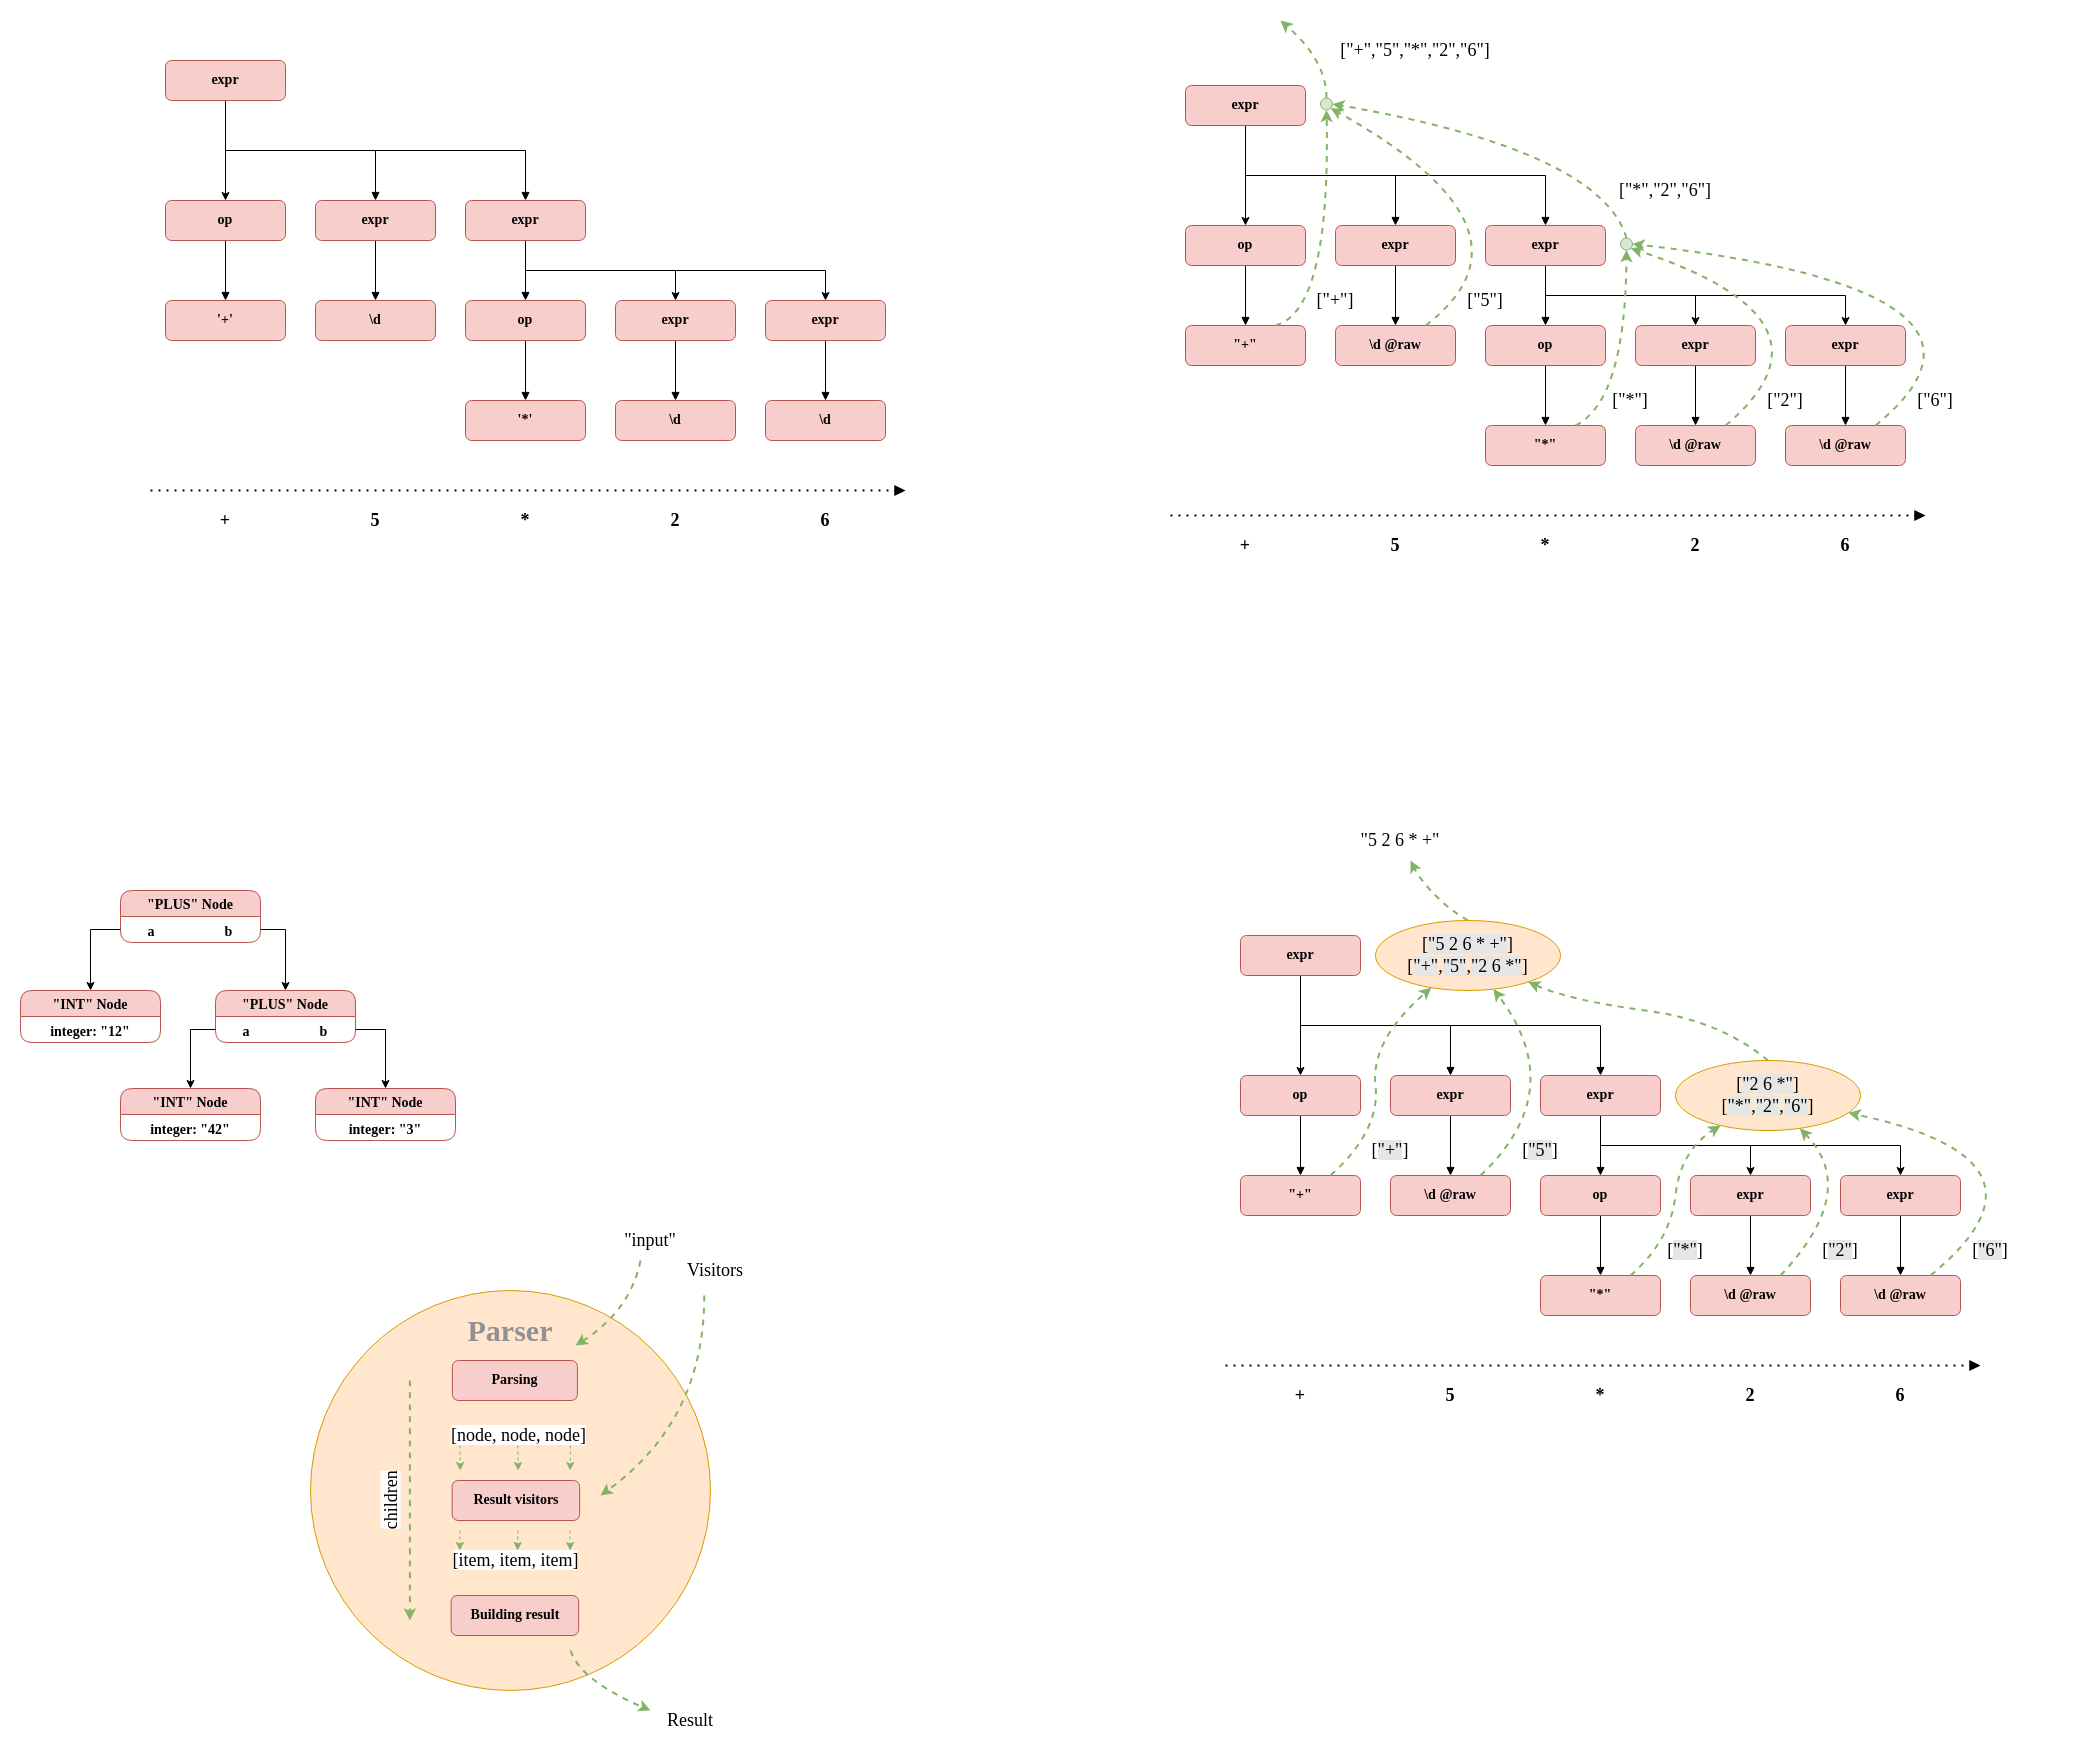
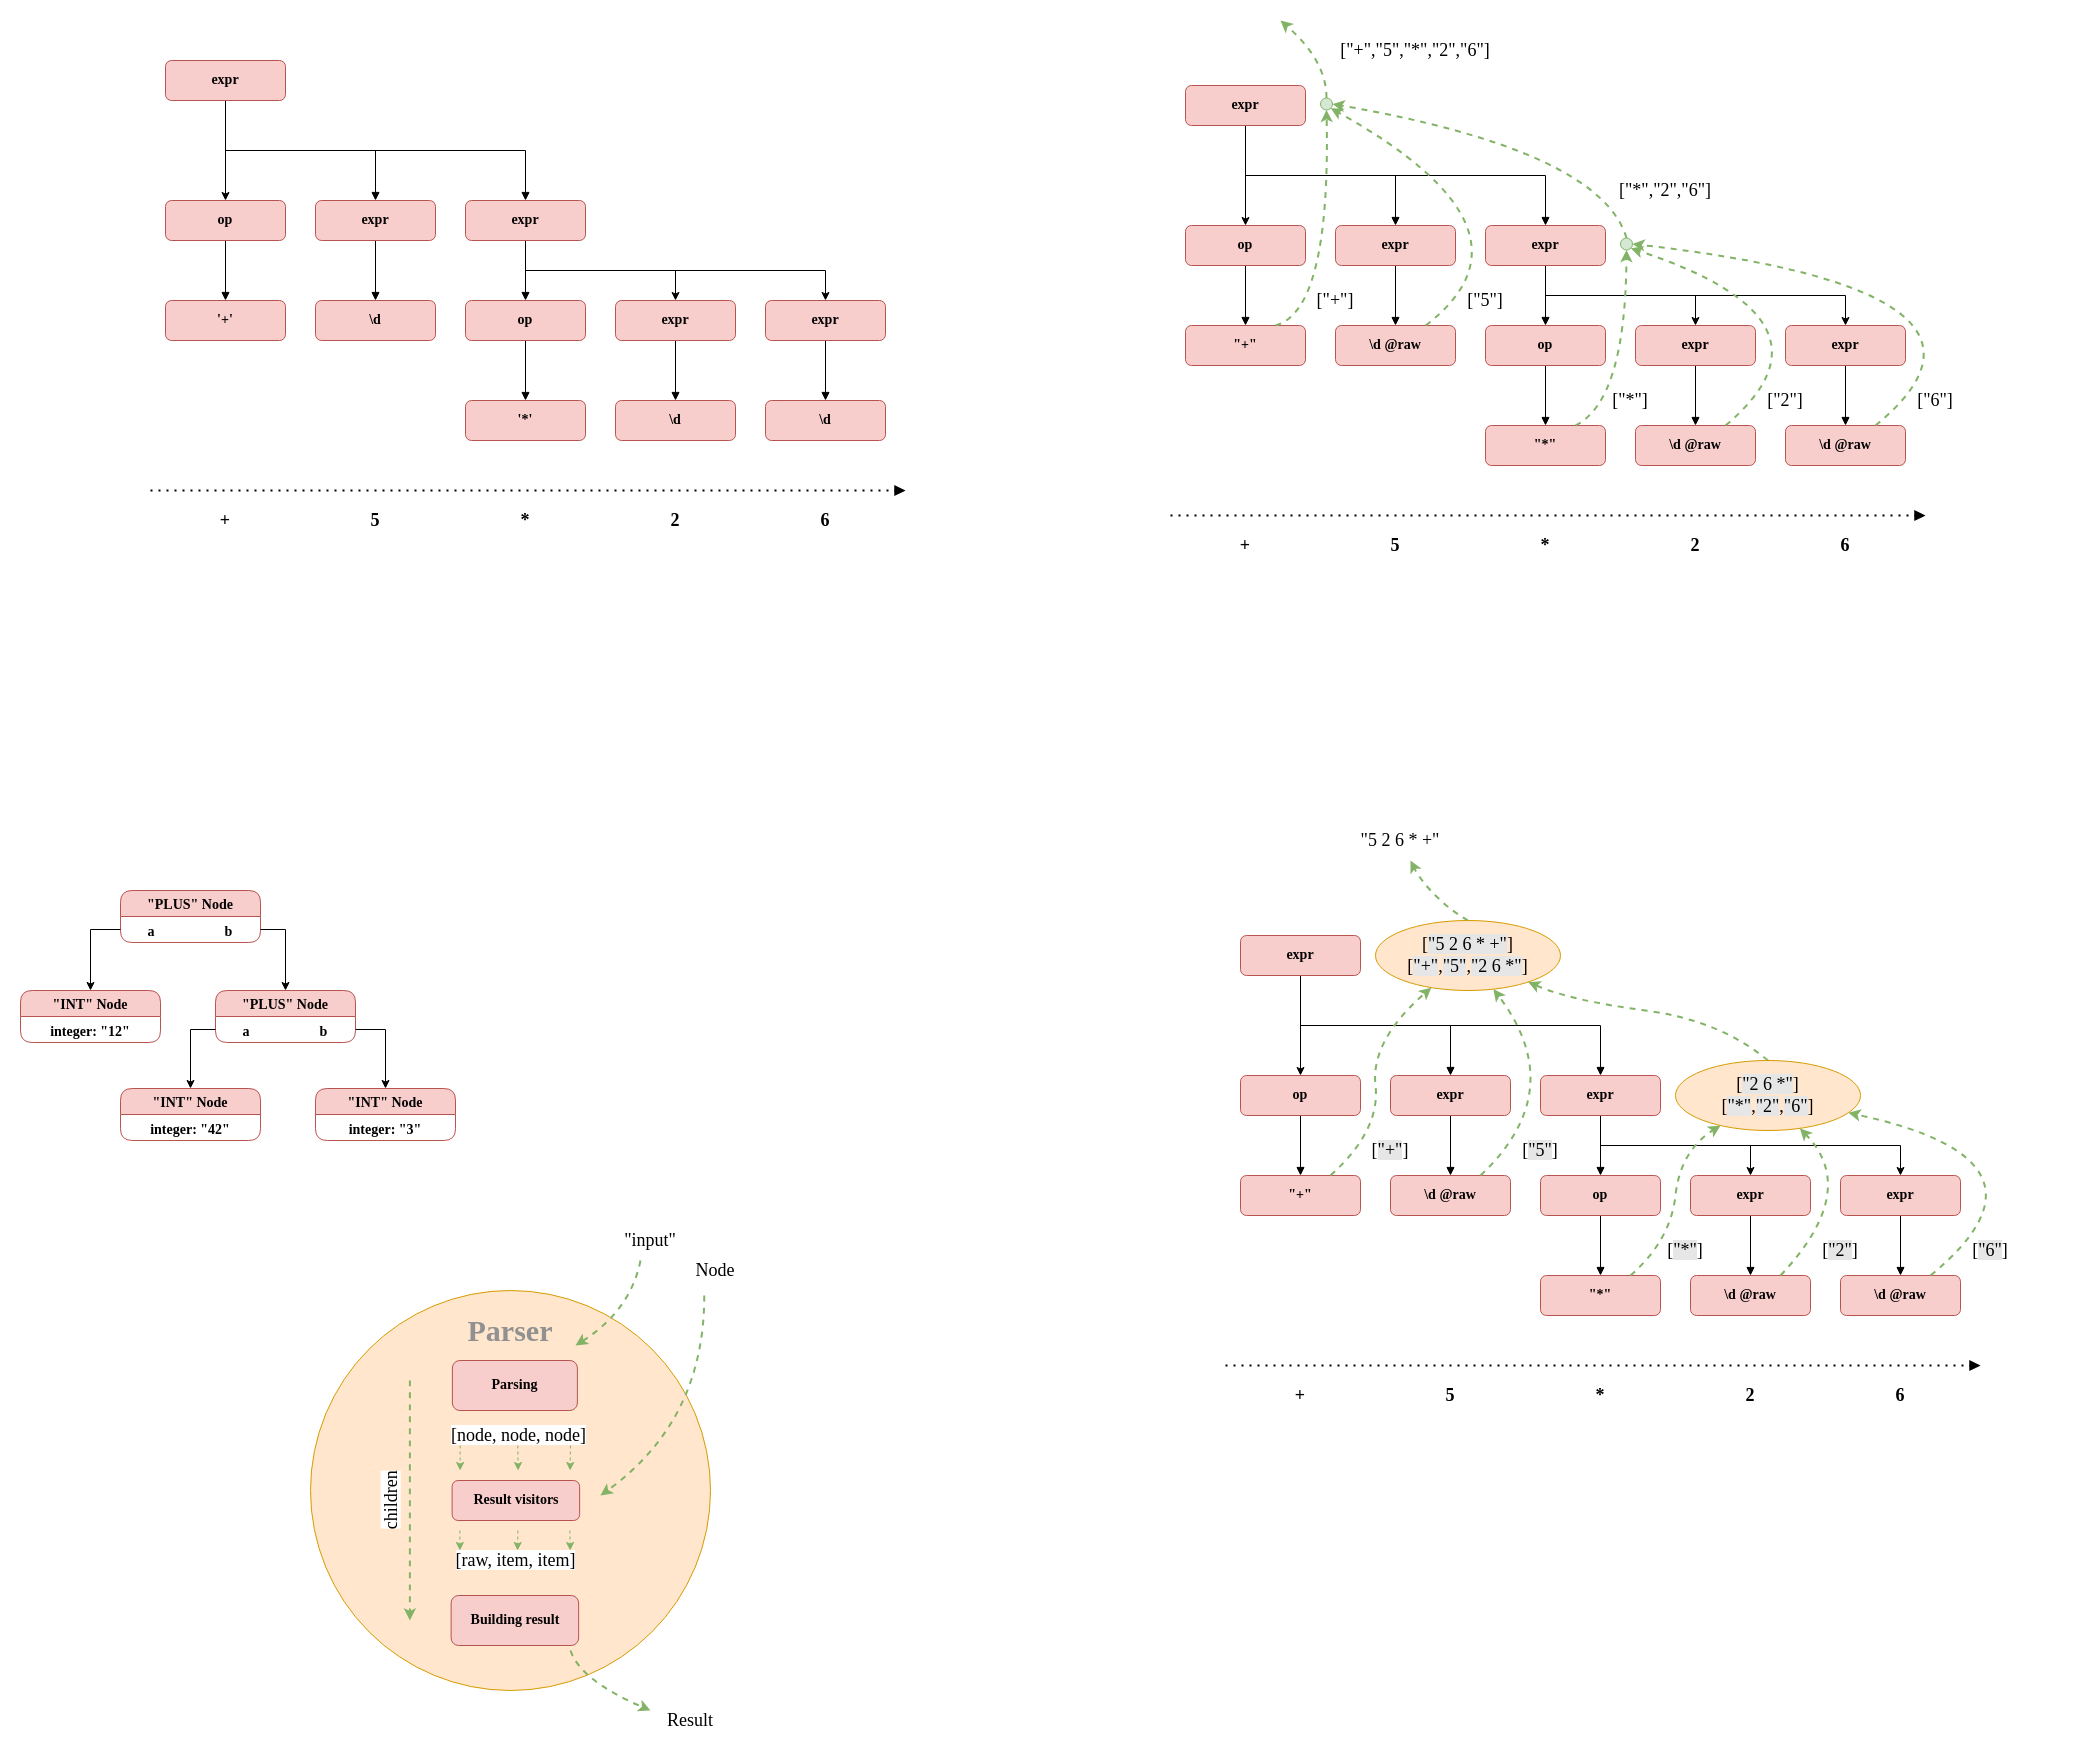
node "Visitors": label "Visitors" -> "Node"
node "Parsing": size 125x40 -> 125x50
node "[item, item, item]": label "[item, item, item]" -> "[raw, item, item]"
node "Building result": size 128x40 -> 128x50
